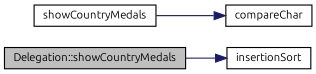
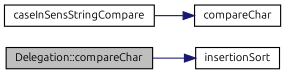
node "showCountryMedals": label "showCountryMedals" -> "caseInSensStringCompare"
node "Delegation::showCountryMedals": label "Delegation::showCountryMedals" -> "Delegation::compareChar"
